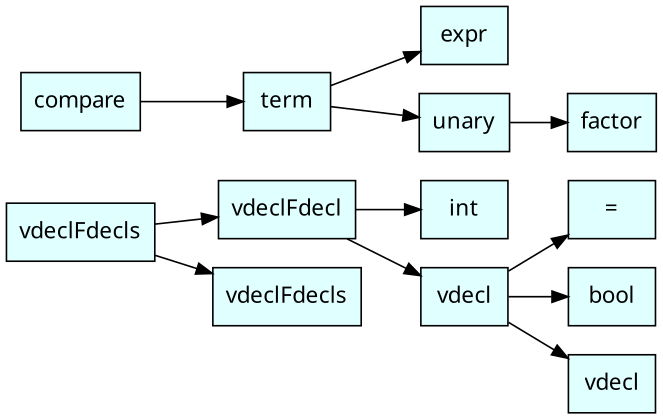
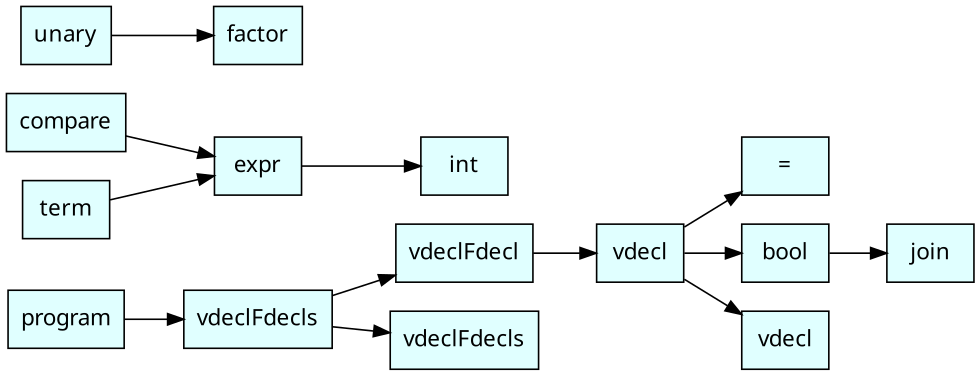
edge "compare" -> "term": now "compare" -> "expr"
edge "term" -> "unary": removed
edge "vdeclFdecl" -> "int": now "expr" -> "int"
node "join": added
node "program": added
